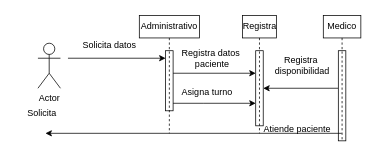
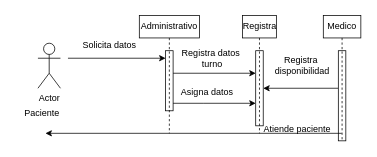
node "Registra datos paciente": label "Registra datos paciente" -> "Registra datos turno"
node "Asigna turno": label "Asigna turno" -> "Asigna datos"
node "Solicita": label "Solicita" -> "Paciente"
